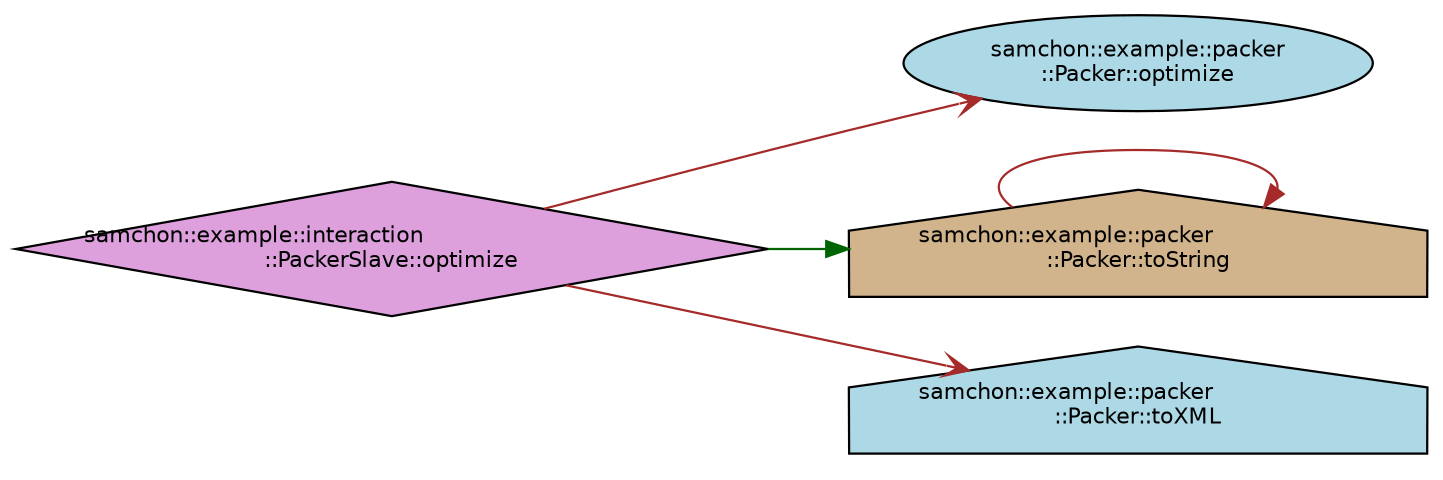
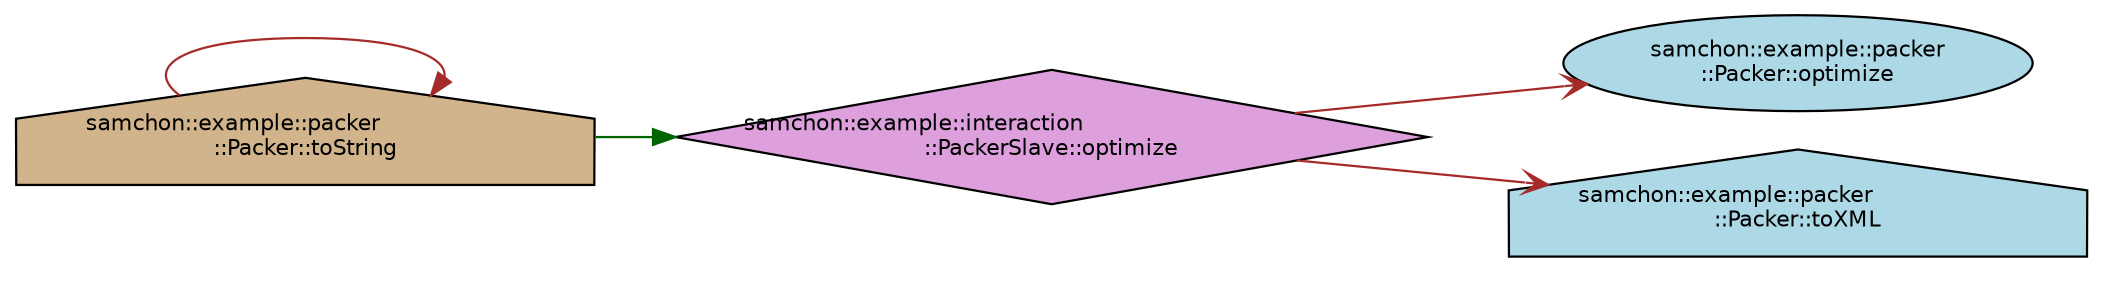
edge "samchon::example::interaction ::PackerSlave::optimize" -> "samchon::example::packer ::Packer::toString": reversed
